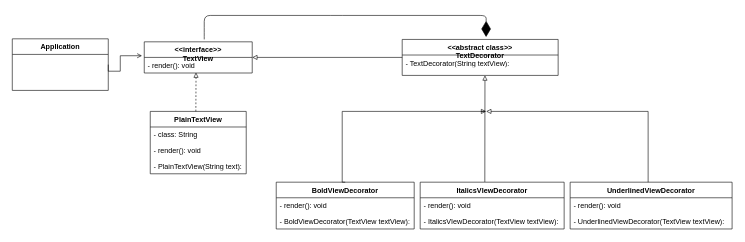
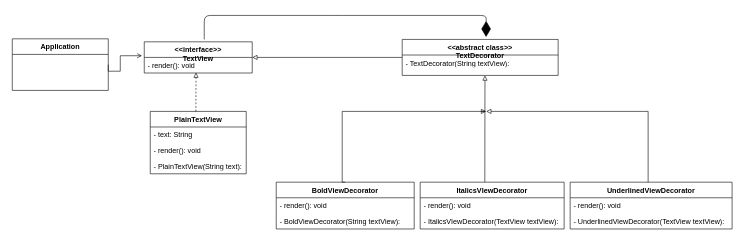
node "- class: String": label "- class: String" -> "- text: String"
node "- BoldViewDecorator(TextView textView):": label "- BoldViewDecorator(TextView textView):" -> "- BoldViewDecorator(String textView):"
